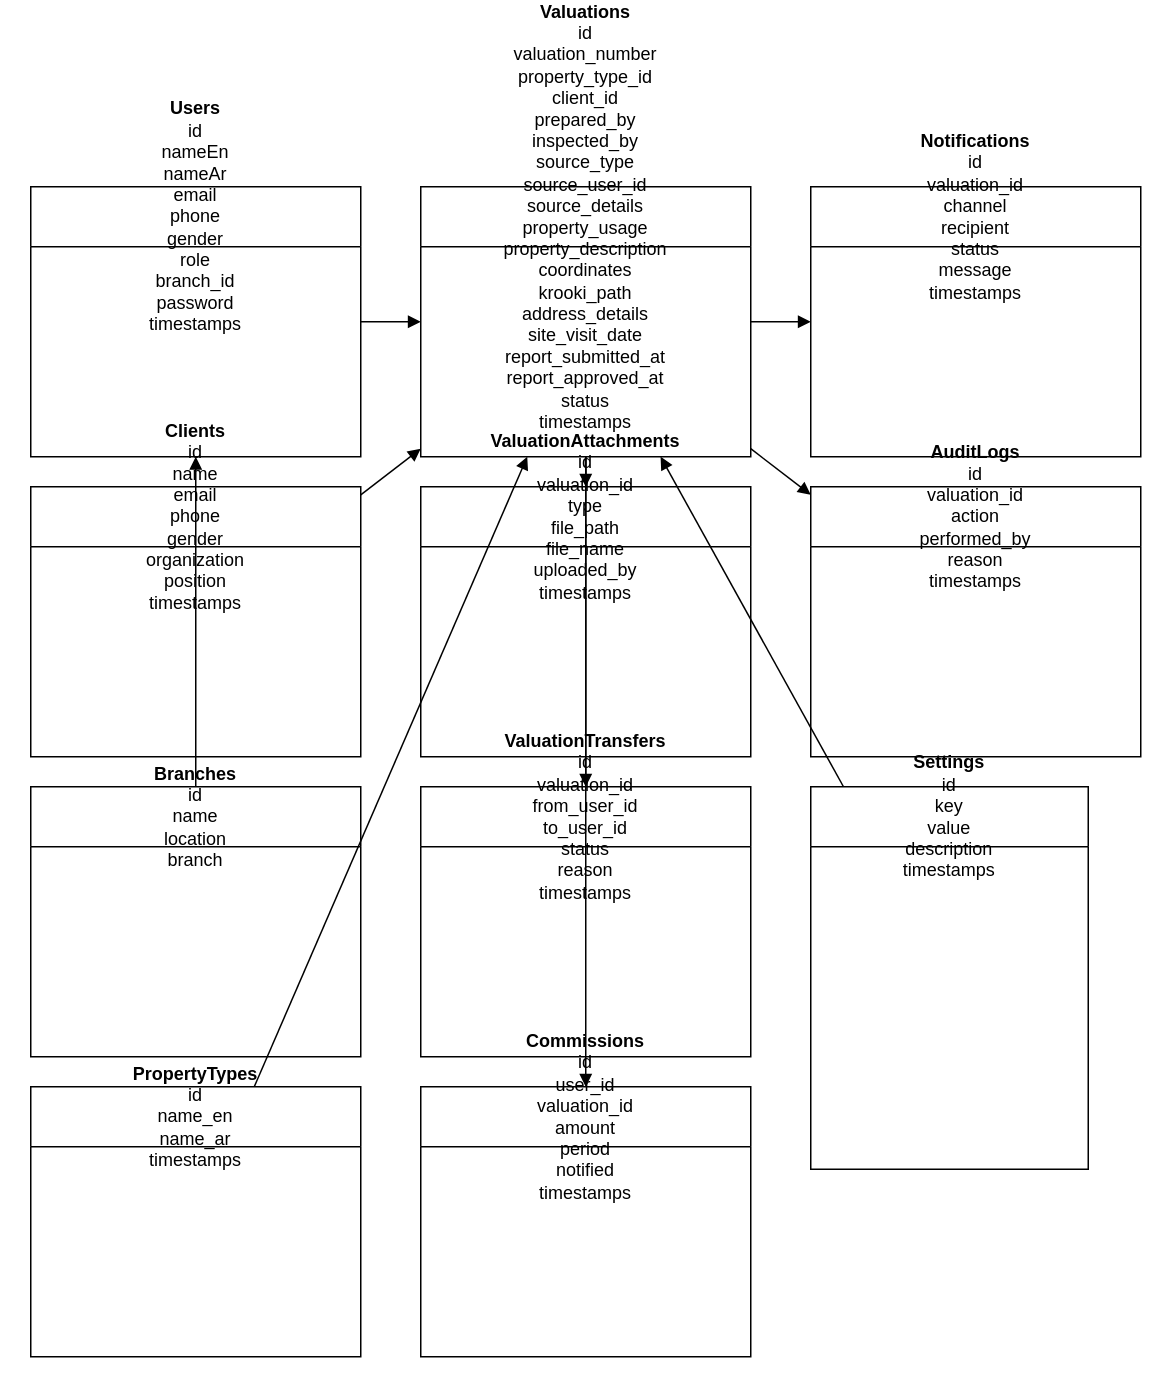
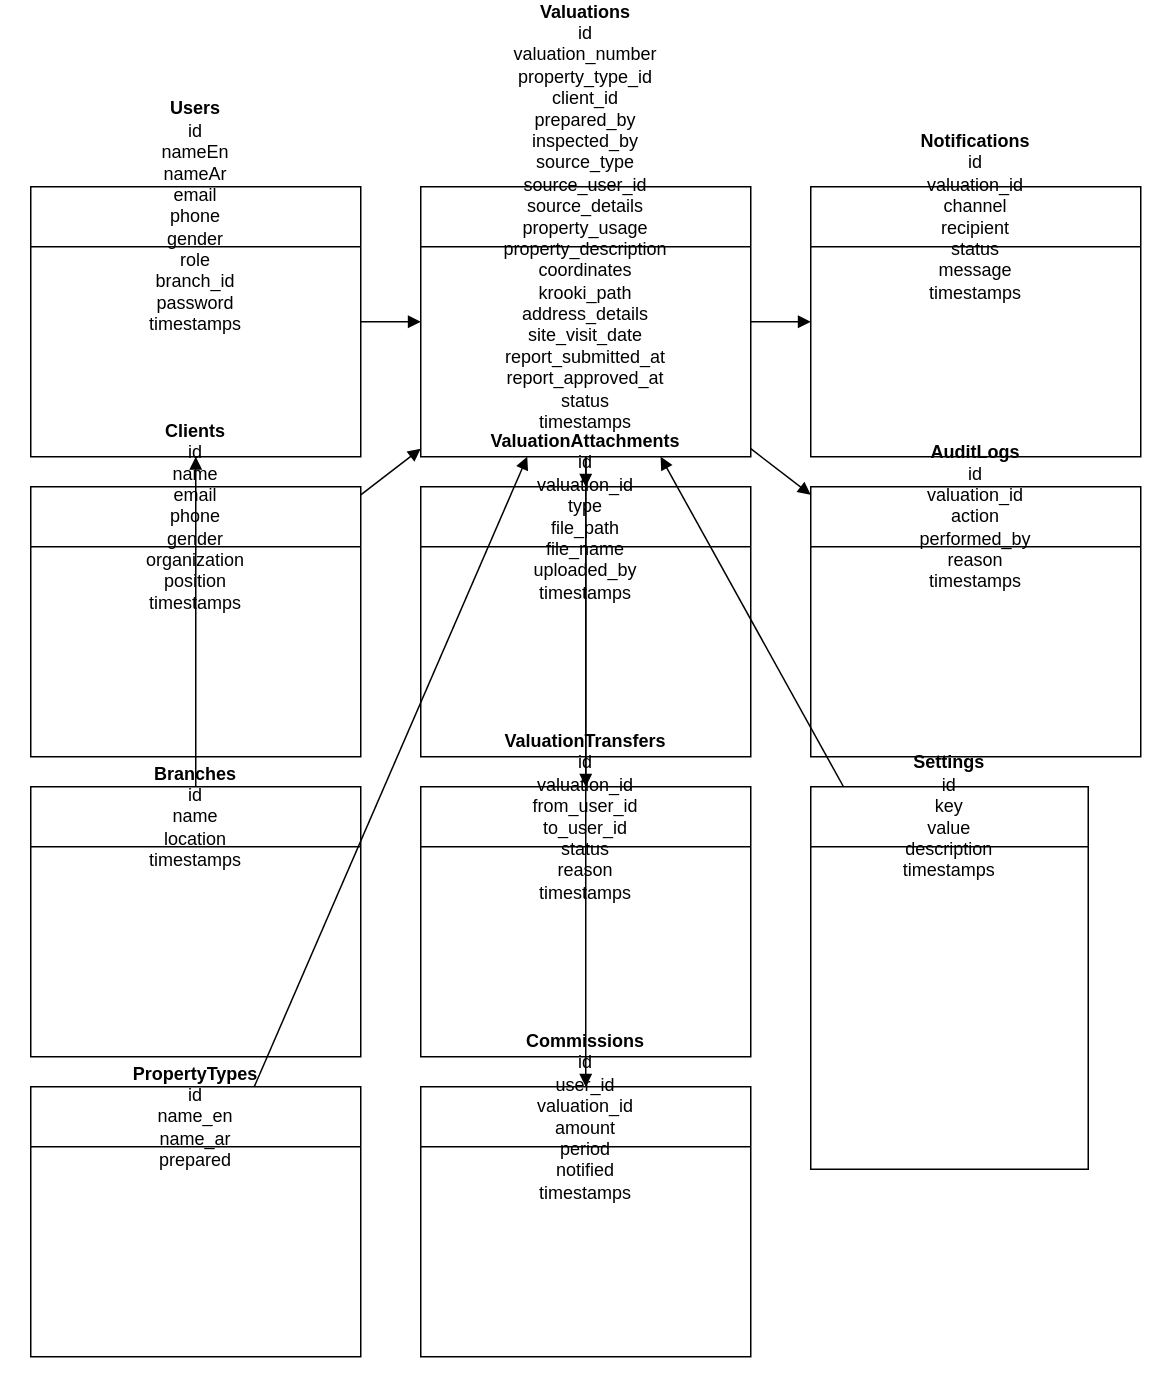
node "Branches id name location branch": label "Branches id name location branch" -> "Branches id name location timestamps"
node "PropertyTypes id name_en name_ar timestamps": label "PropertyTypes id name_en name_ar timestamps" -> "PropertyTypes id name_en name_ar prepared"
